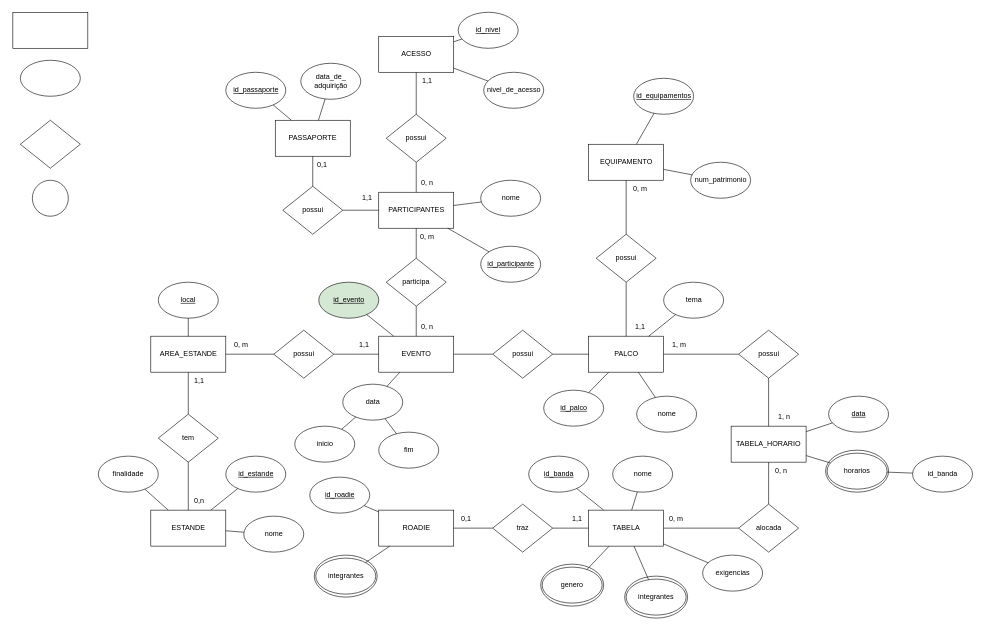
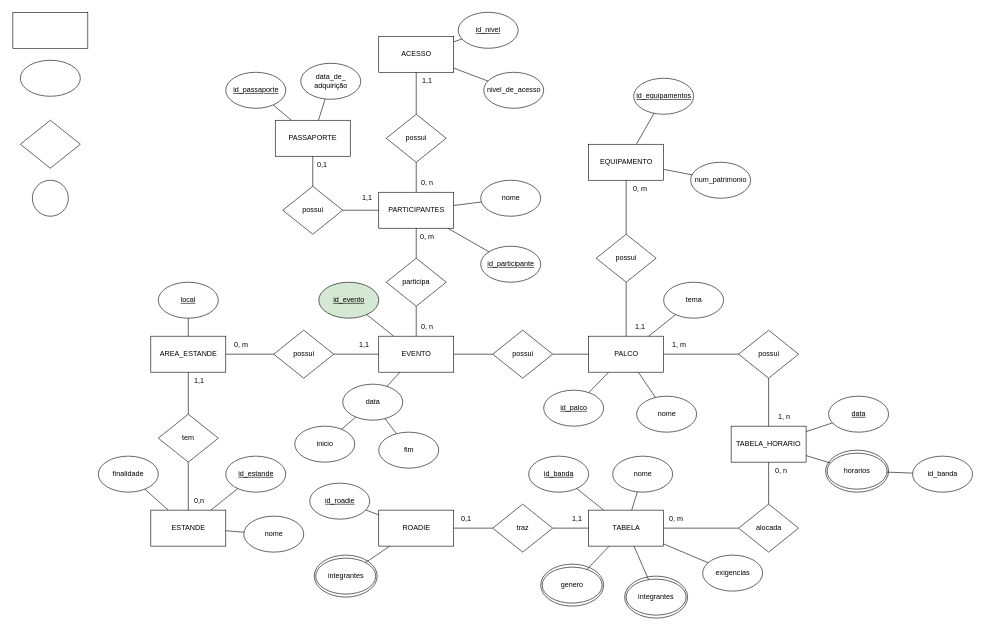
node "id_roadie": moved (340, 495) -> (340, 501)
